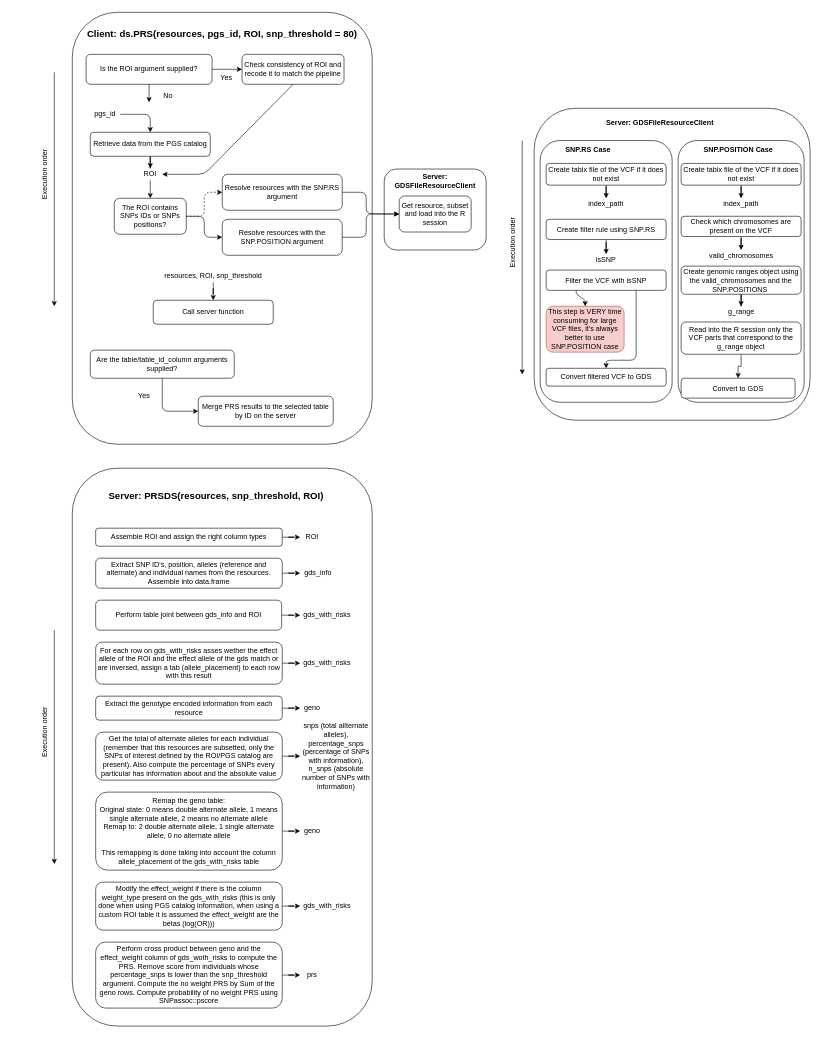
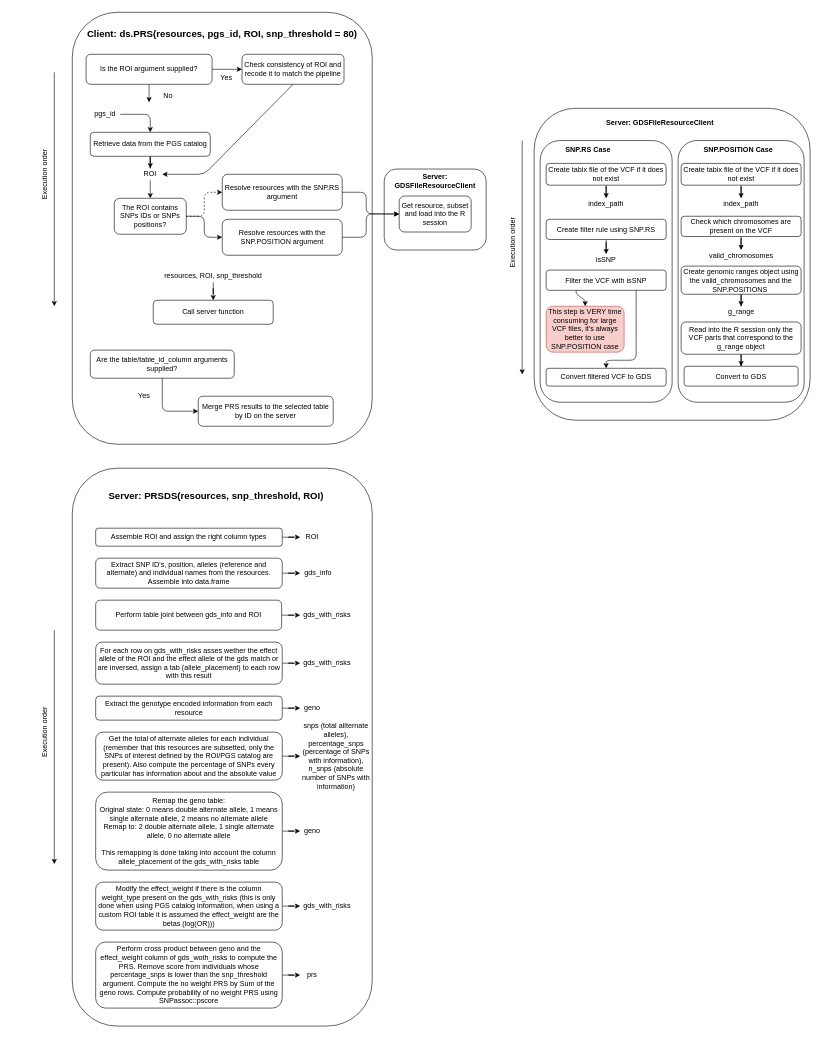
node "Convert to GDS": moved (738, 388) -> (741, 376)
